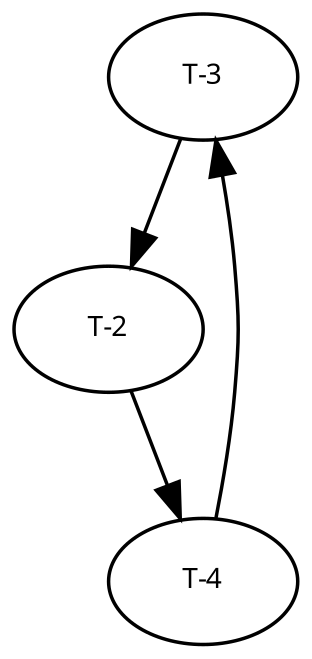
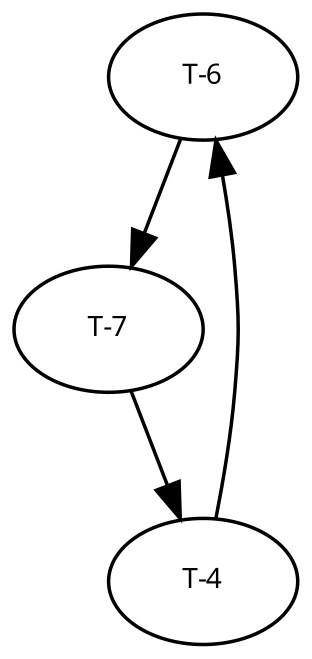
node "T-3": label "T-3" -> "T-6"
node "T-2": label "T-2" -> "T-7"
